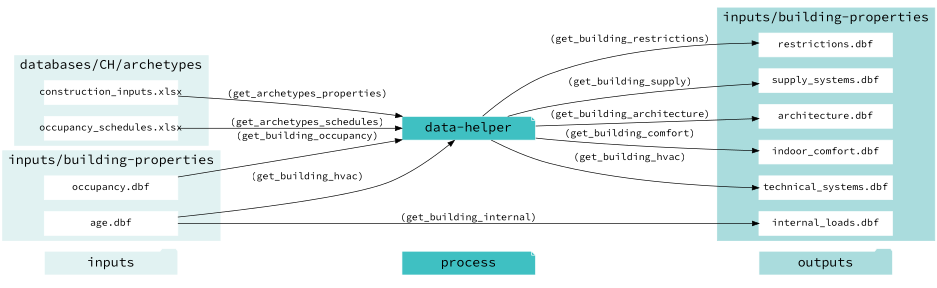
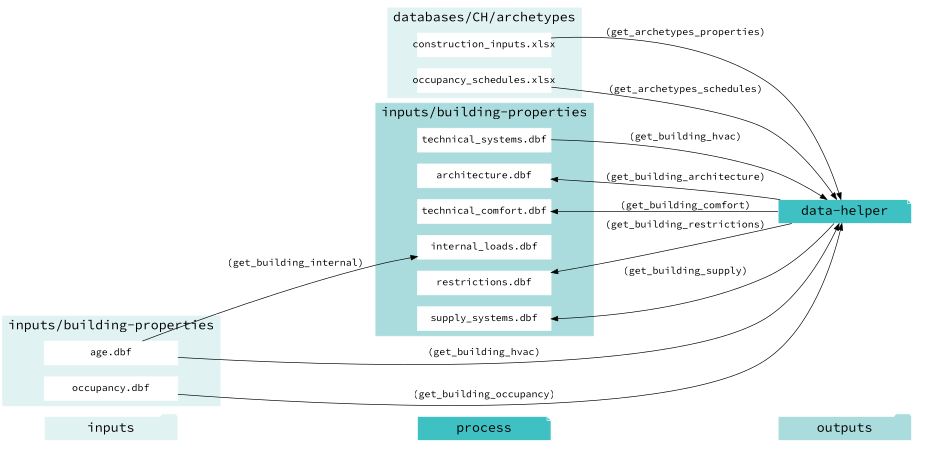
node "indoor_comfort.dbf": label "indoor_comfort.dbf" -> "technical_comfort.dbf"
edge "data-helper" -> "technical_systems.dbf": reversed
